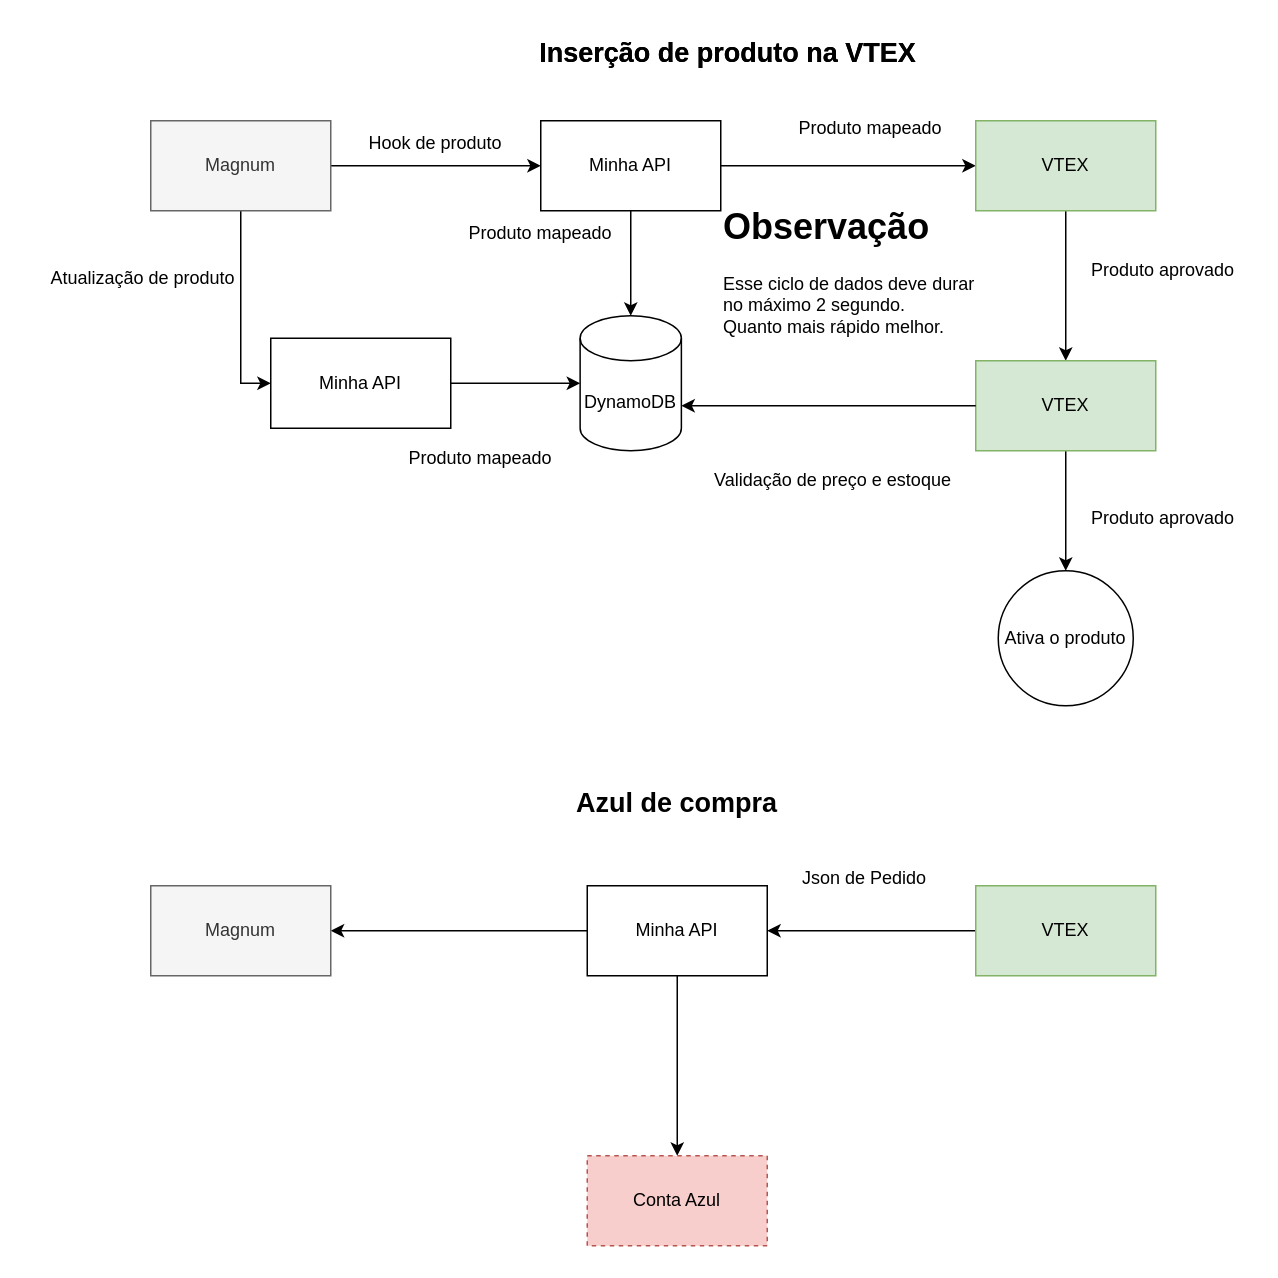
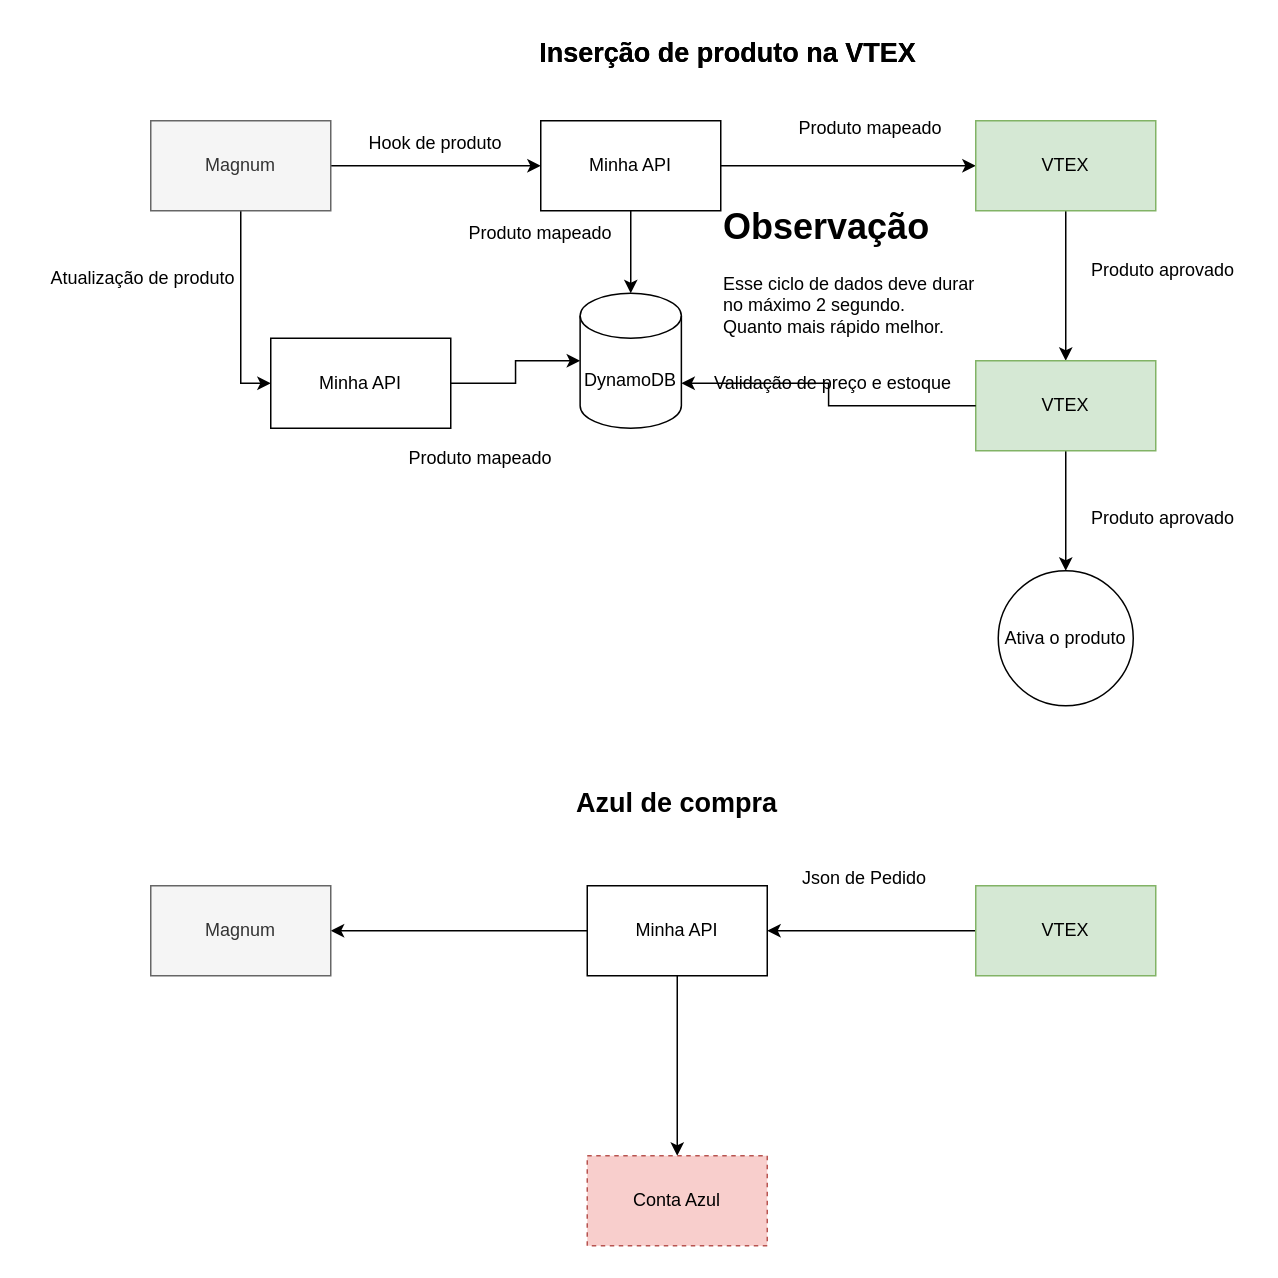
node "DynamoDB": moved (631, 383) -> (631, 361)
node "Validação de preço e estoque": moved (833, 481) -> (833, 383)
